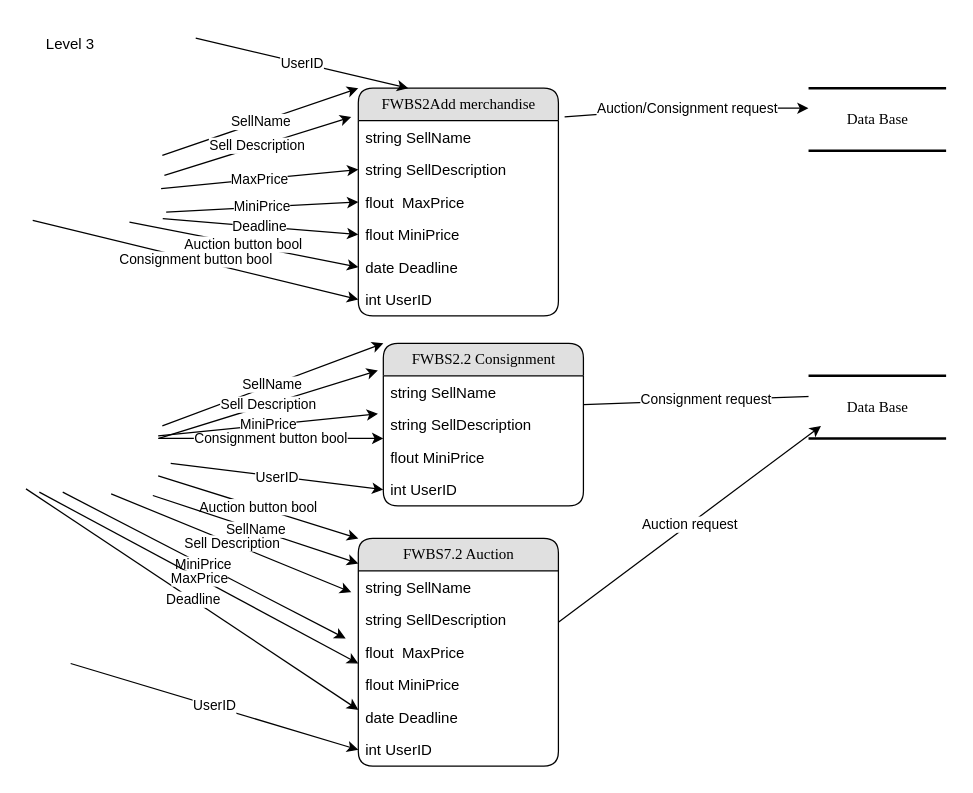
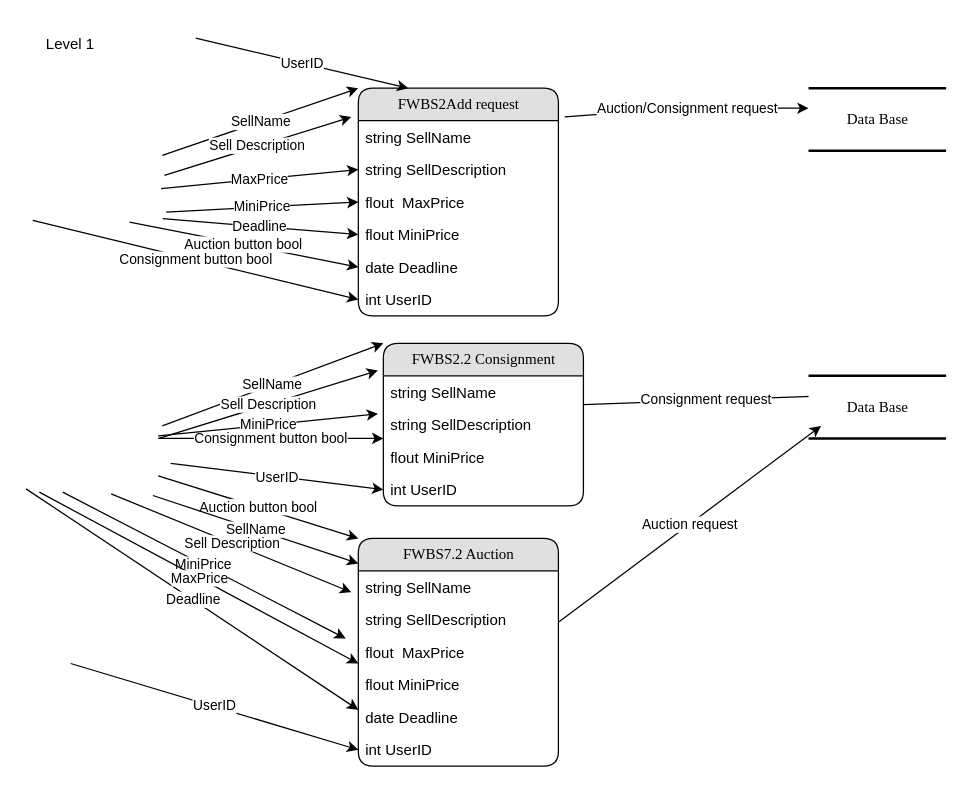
node "Level 3": label "Level 3" -> "Level 1"
node "FWBS2Add merchandise": label "FWBS2Add merchandise" -> "FWBS2Add request"
